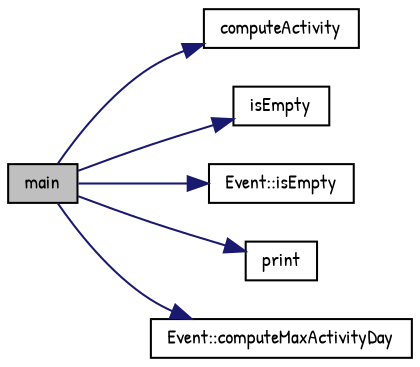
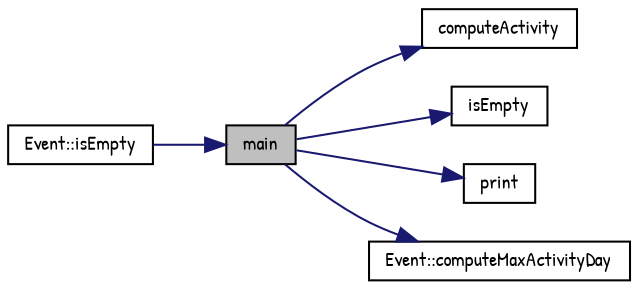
edge "main" -> "Event::isEmpty": reversed
